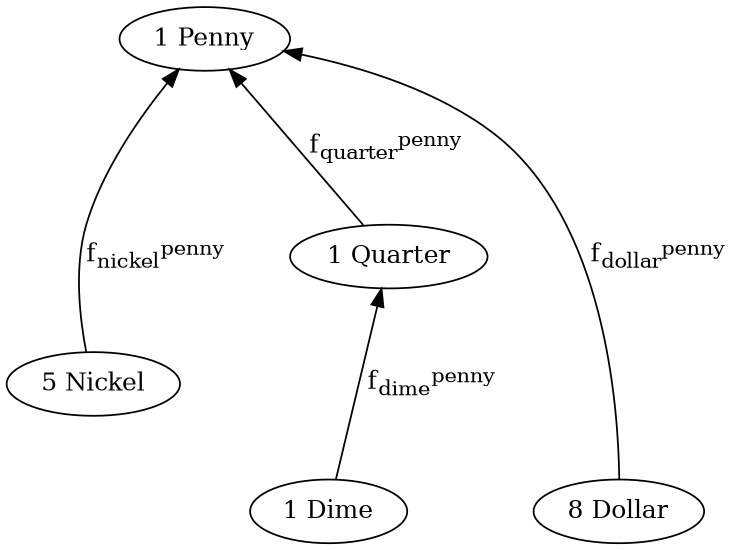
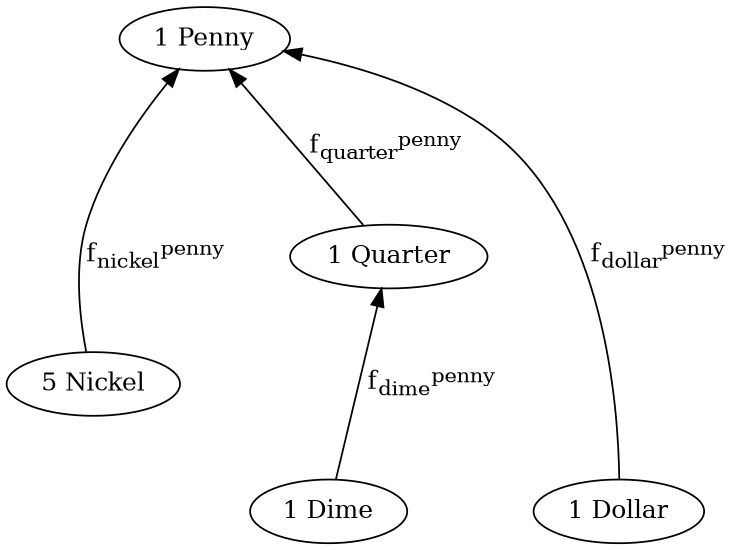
node "8 Dollar": label "8 Dollar" -> "1 Dollar"
